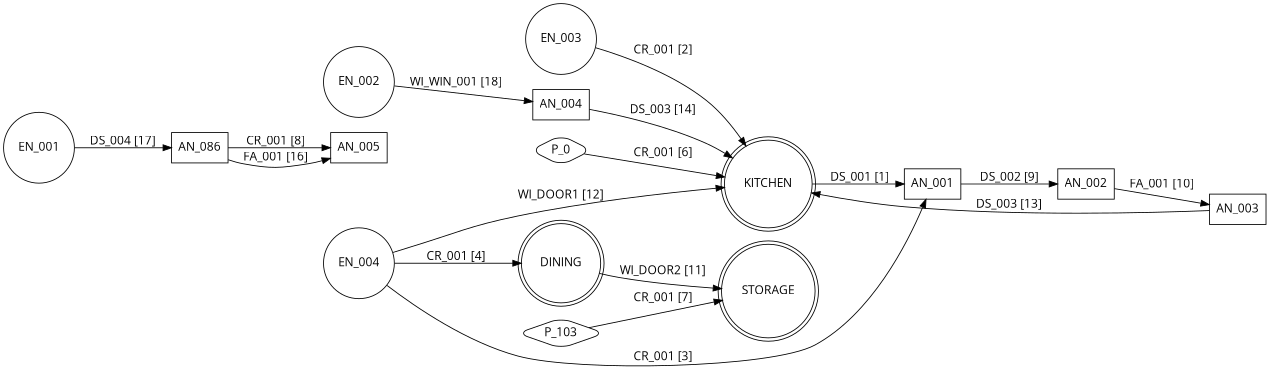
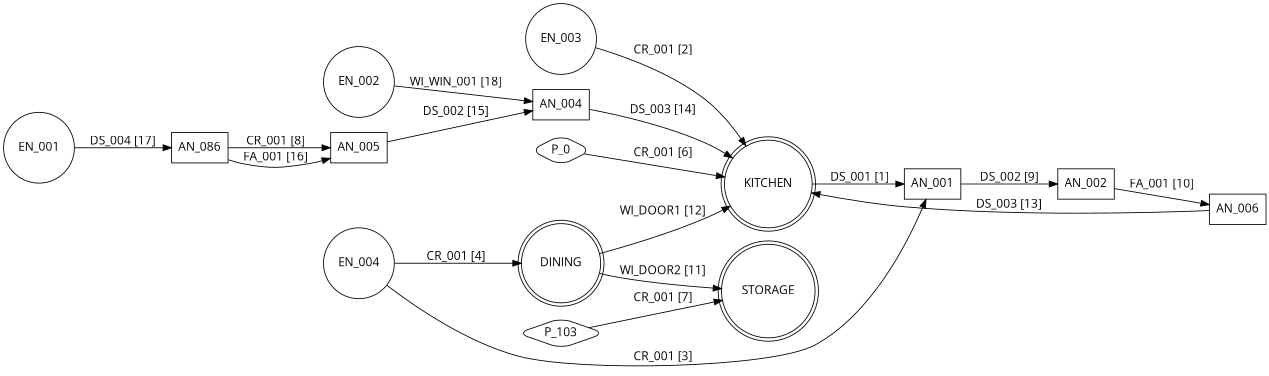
edge "AN_005" -> "AN_004": added, label "DS_002 [15]"
edge "EN_004" -> "KITCHEN": now "DINING" -> "KITCHEN"
node "AN_003": label "AN_003" -> "AN_006"
